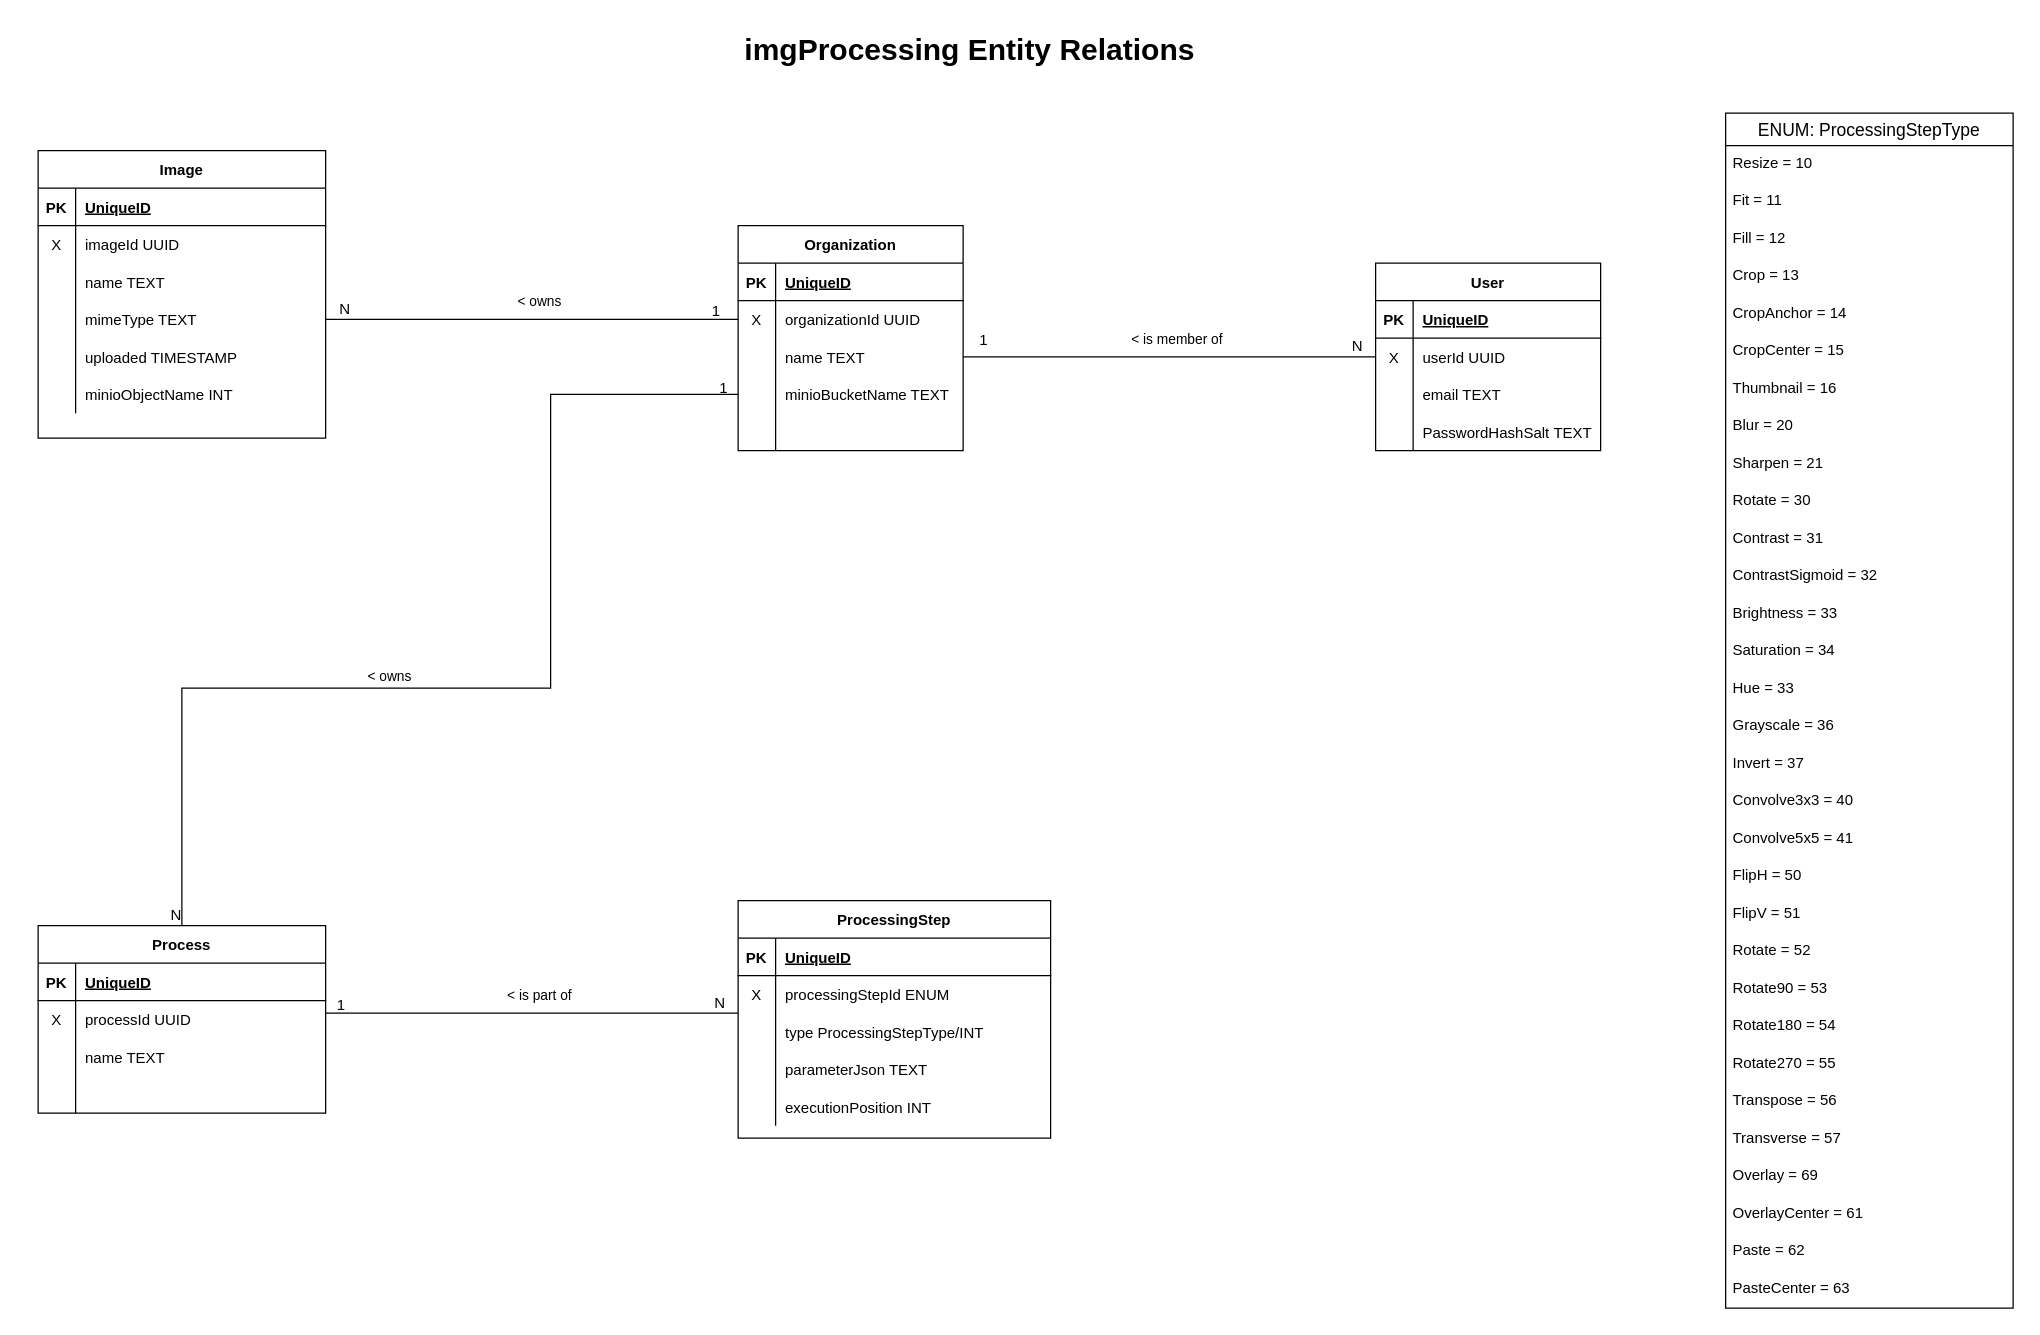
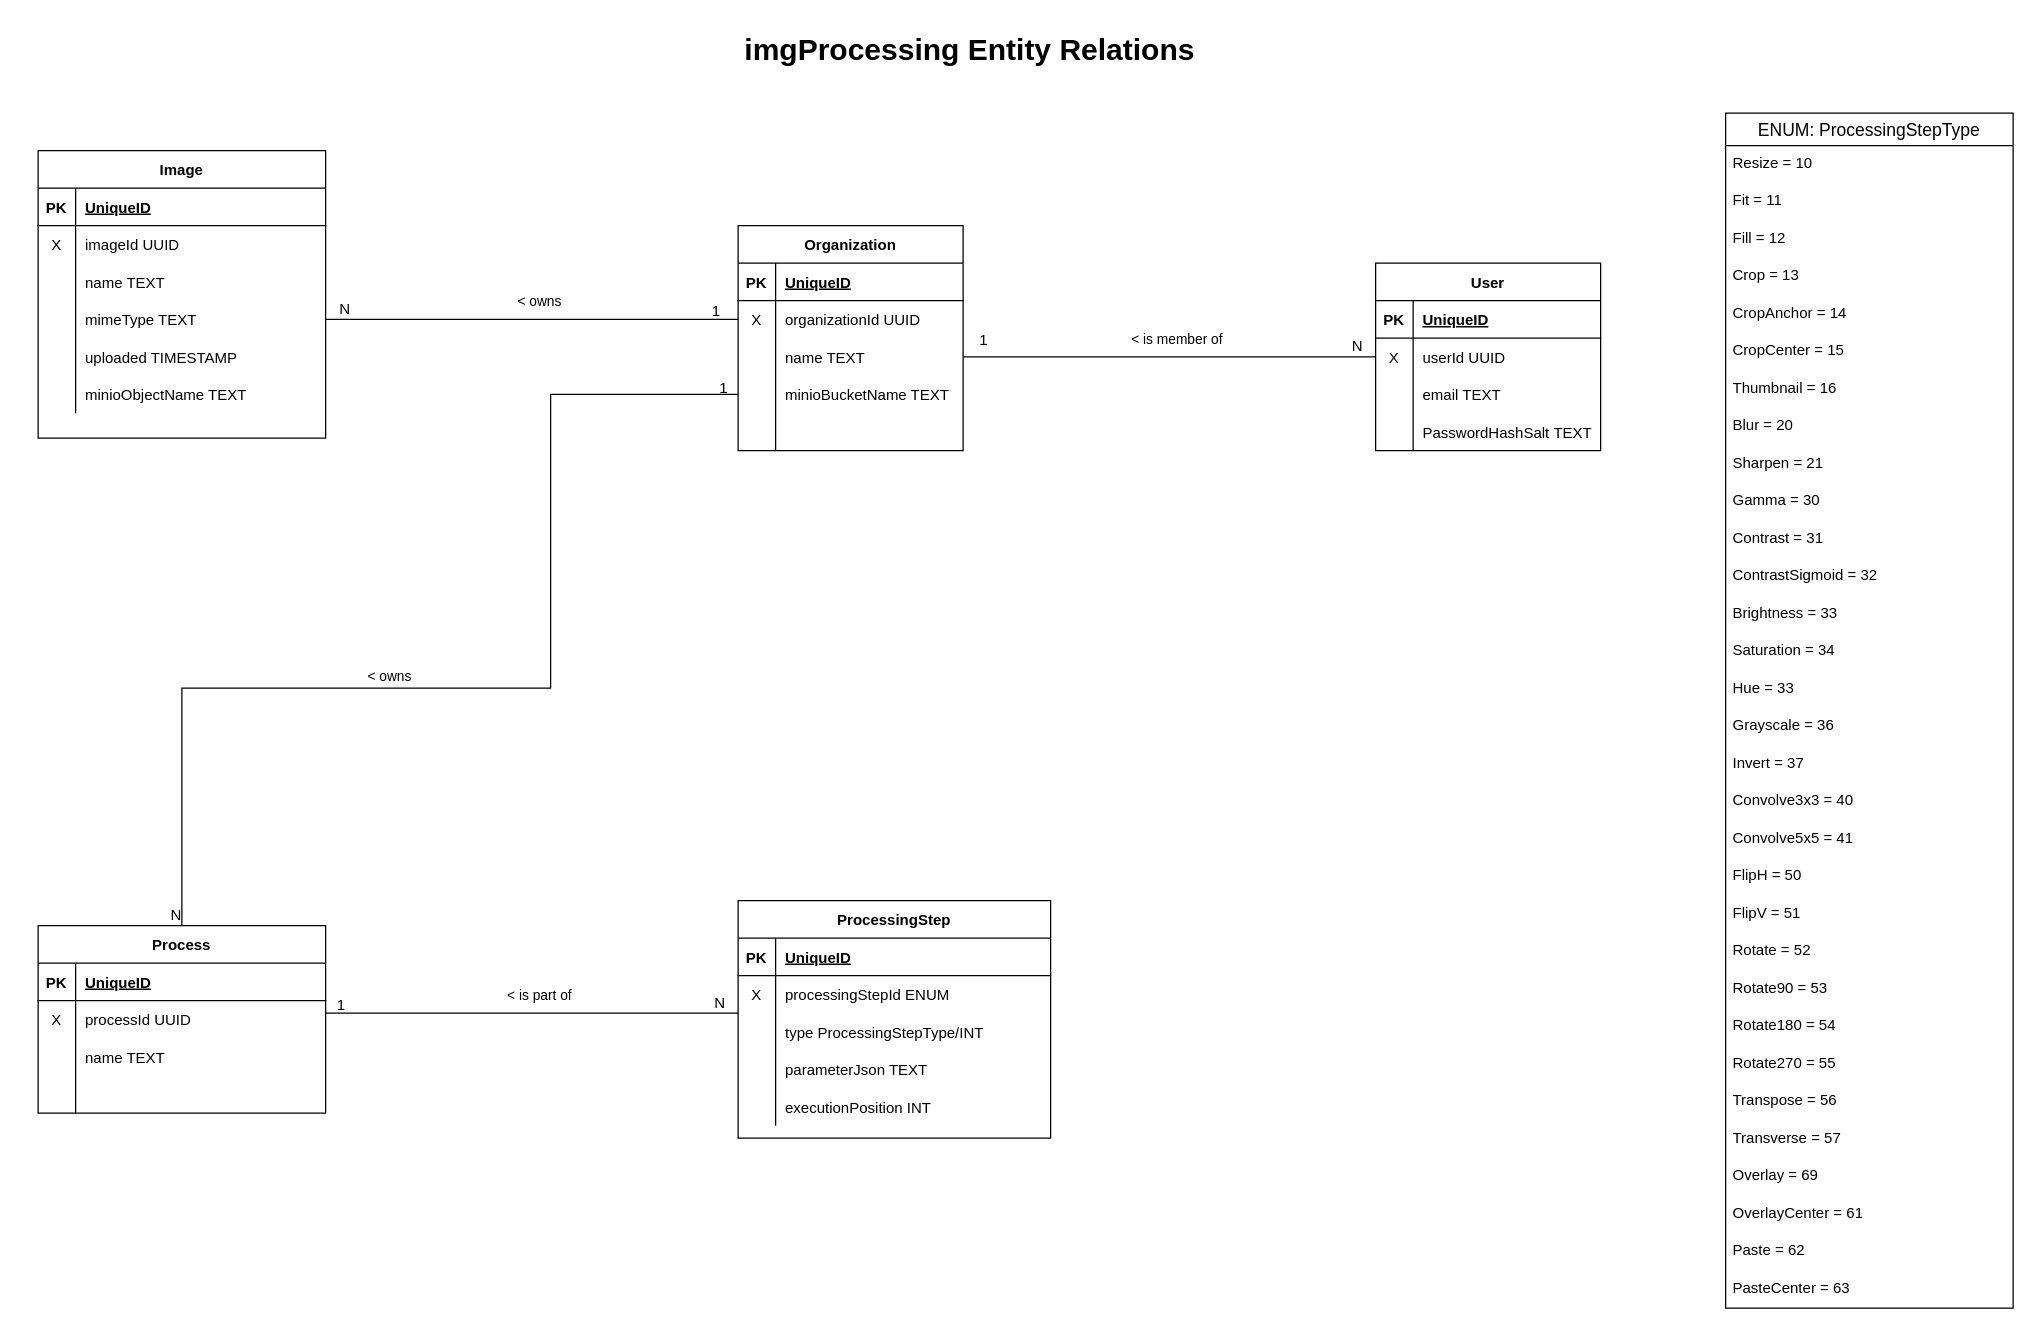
node "minioObjectName INT": label "minioObjectName INT" -> "minioObjectName TEXT"
node "Rotate = 30": label "Rotate = 30" -> "Gamma = 30"
